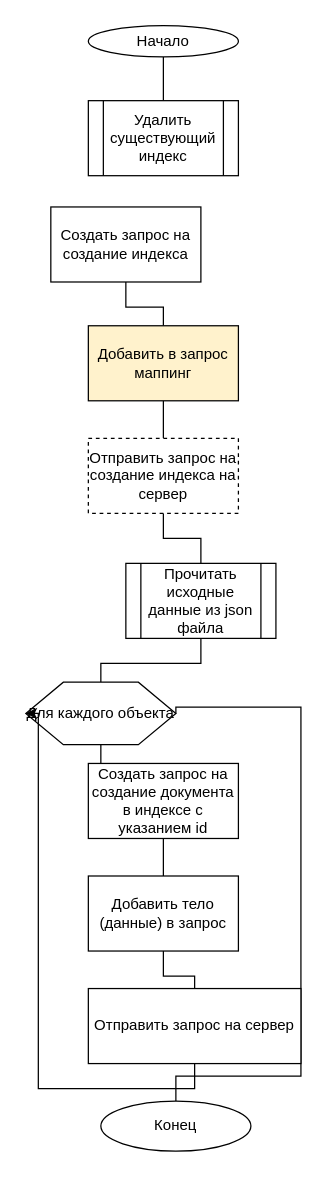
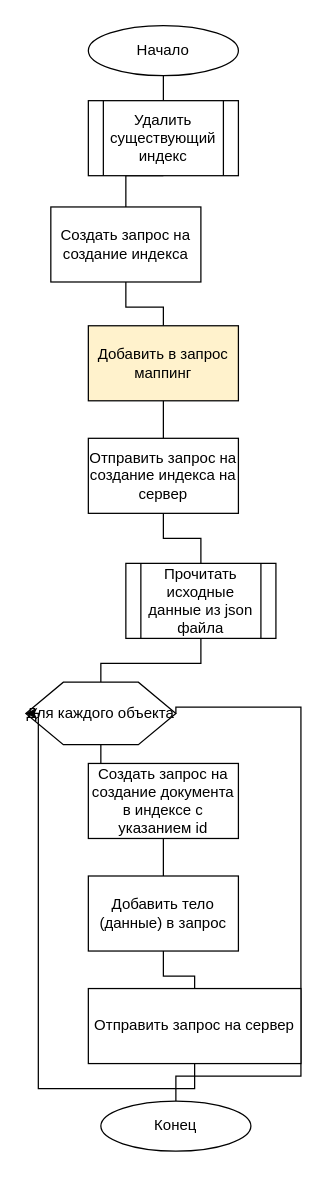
node "Начало": size 150x31 -> 150x50
edge "Удалить существующий индекс" -- "Создать запрос на создание индекса": added
node "Отправить запрос на создание индекса на сервер": style dashed -> solid
